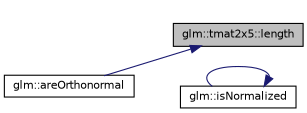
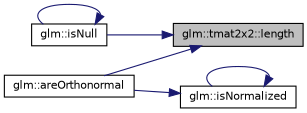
node "glm::isNull": added
node "glm::tmat2x5::length": label "glm::tmat2x5::length" -> "glm::tmat2x2::length"
edge "glm::areOrthonormal" -> "glm::isNormalized": added
